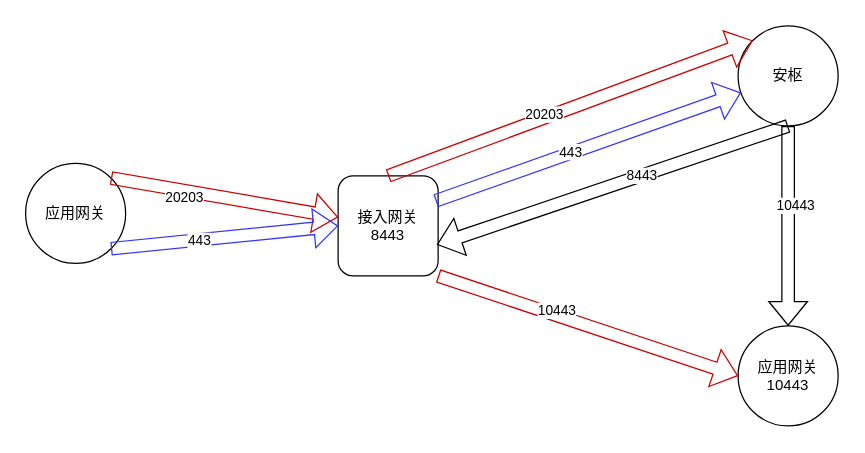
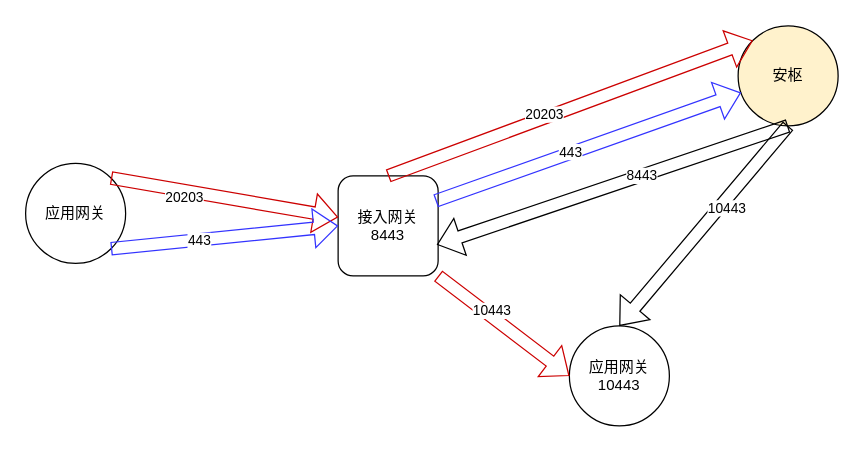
node "安枢": fillcolor #ffffff -> #fff2cc
node "应用网关 10443": moved (788, 376) -> (619, 376)
